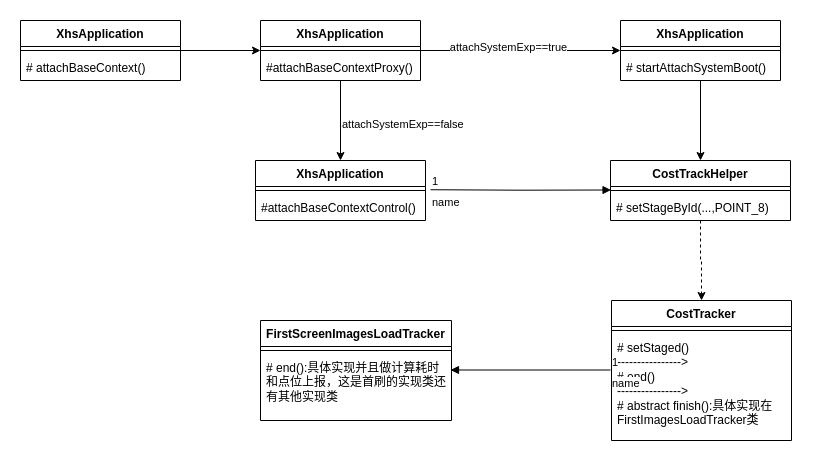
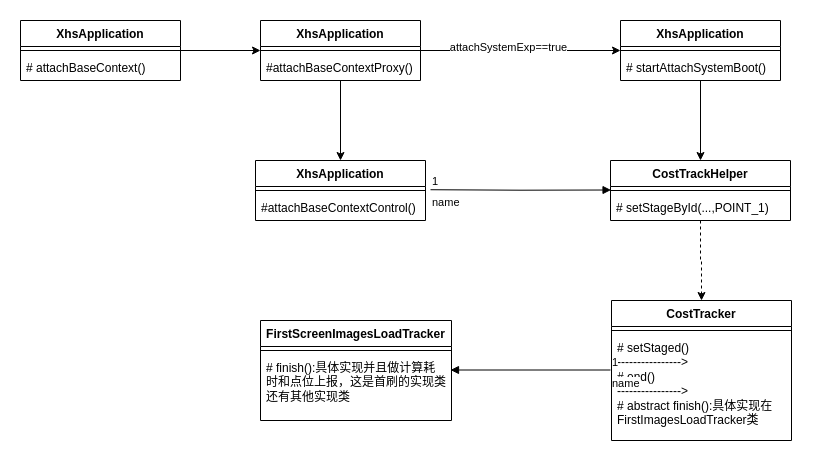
node "attachSystemExp==false": removed
node "# setStageById(...,POINT_8)": label "# setStageById(...,POINT_8)" -> "# setStageById(...,POINT_1)"
node "# end():具体实现并且做计算耗时和点位上报，这是首刷的实现类还有其他实现类": label "# end():具体实现并且做计算耗时和点位上报，这是首刷的实现类还有其他实现类" -> "# finish():具体实现并且做计算耗时和点位上报，这是首刷的实现类还有其他实现类"
